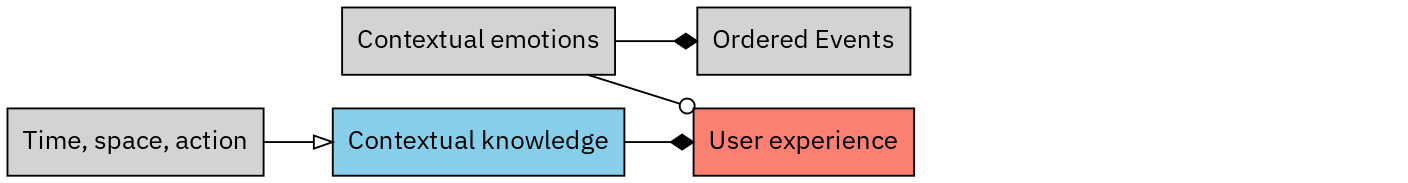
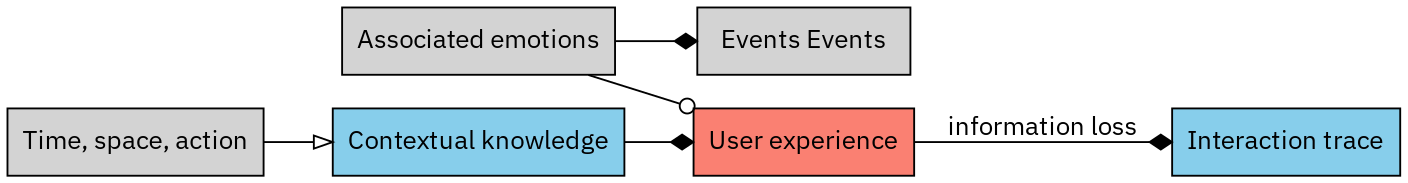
node "Contextual emotions": label "Contextual emotions" -> "Associated emotions"
node "Ordered Events": label "Ordered Events" -> "Events Events"
node "Interaction trace": added
